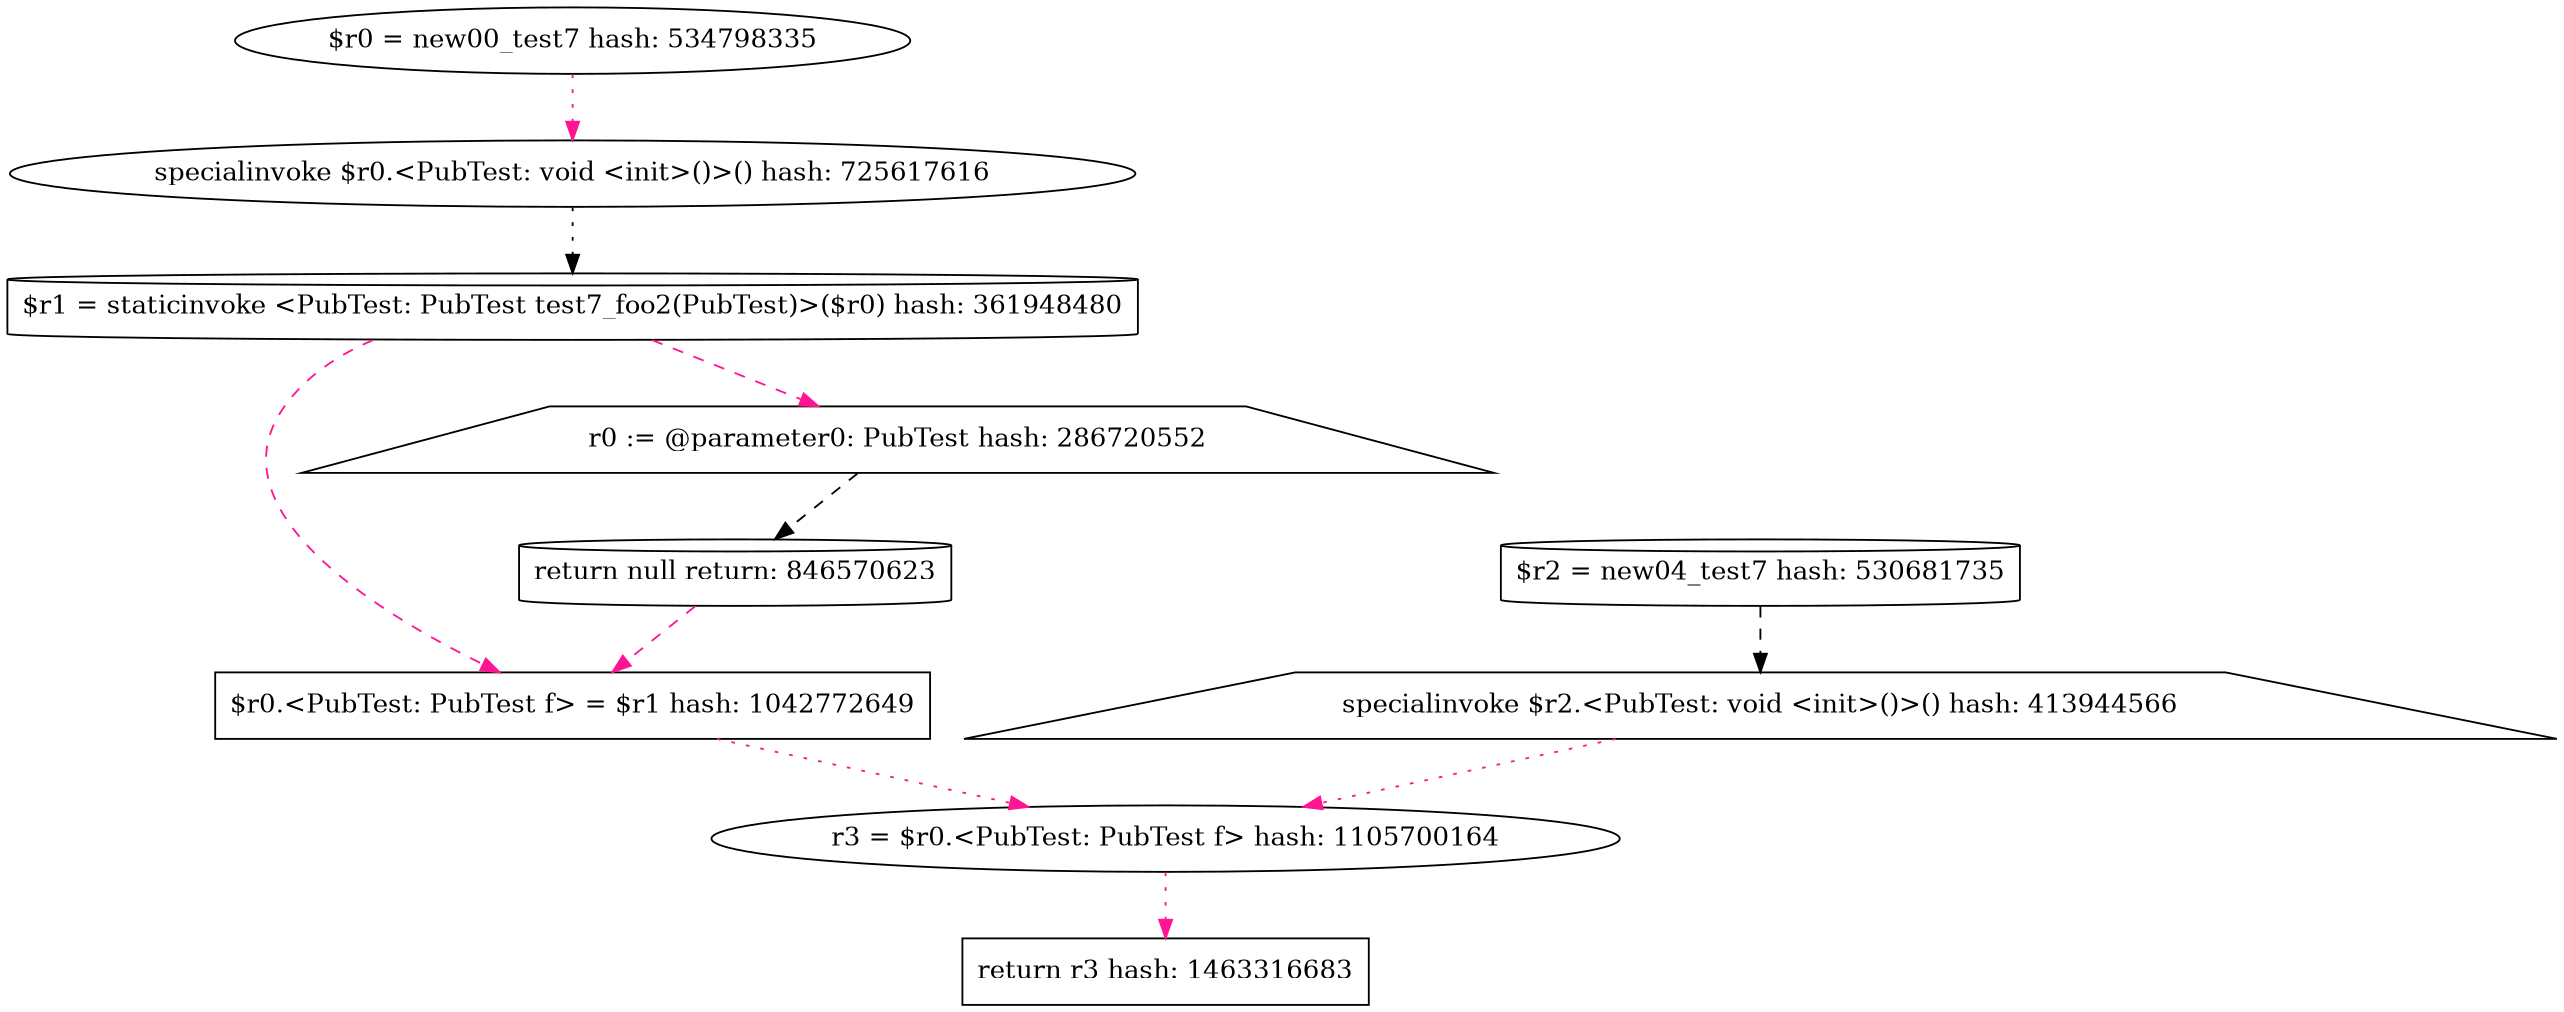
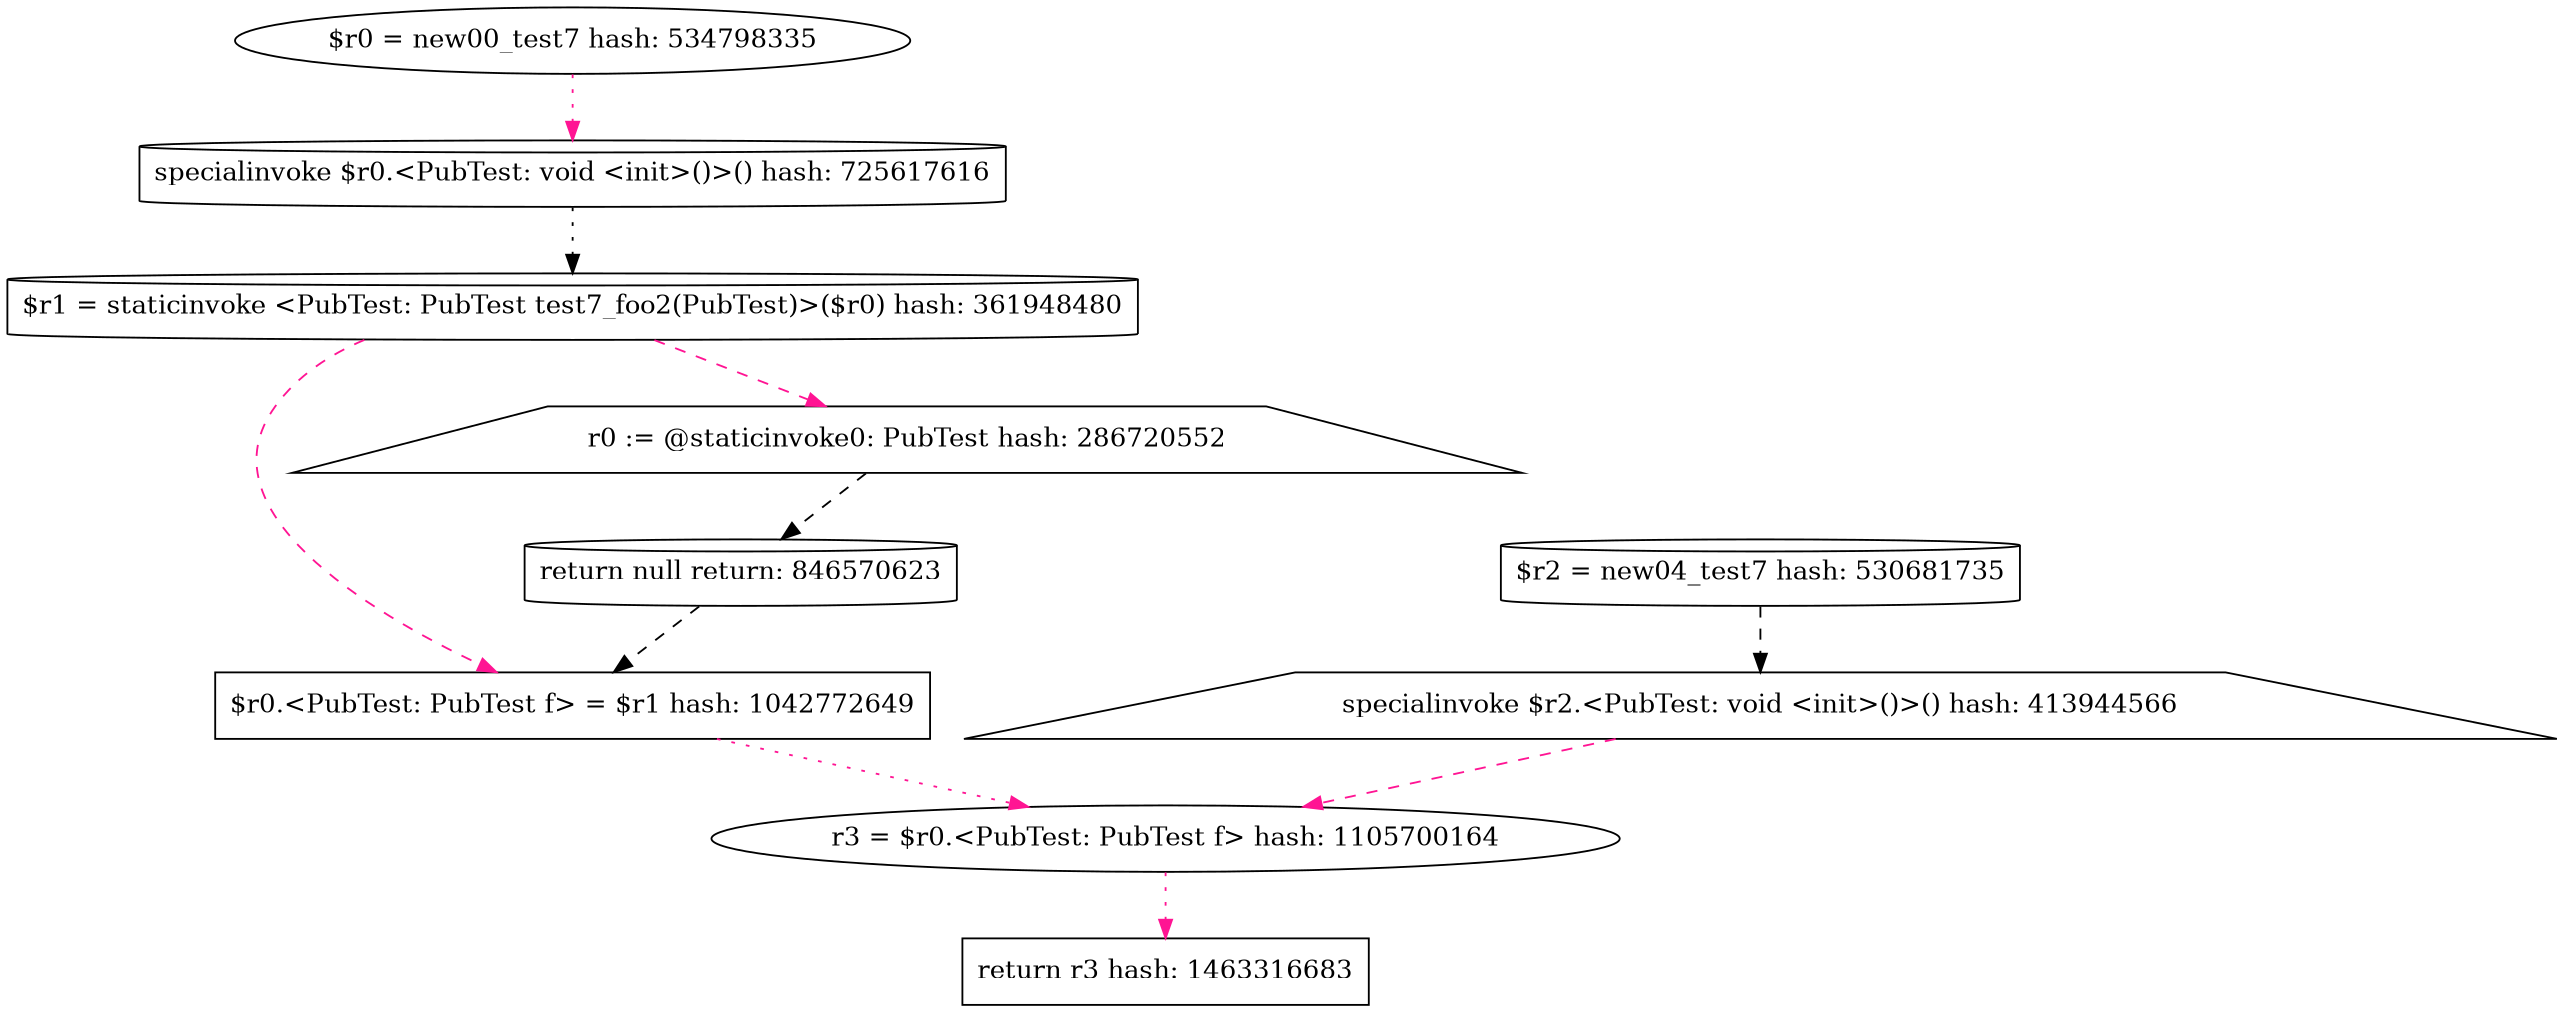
node "specialinvoke $r0.<PubTest: void <init>()>() hash: 725617616": shape ellipse -> cylinder
node "r0 := @parameter0: PubTest hash: 286720552": label "r0 := @parameter0: PubTest hash: 286720552" -> "r0 := @staticinvoke0: PubTest hash: 286720552"
edge "return null return: 846570623" -> "$r0.<PubTest: PubTest f> = $r1 hash: 1042772649": color deeppink -> black
edge "specialinvoke $r2.<PubTest: void <init>()>() hash: 413944566" -> "r3 = $r0.<PubTest: PubTest f> hash: 1105700164": style dotted -> dashed
